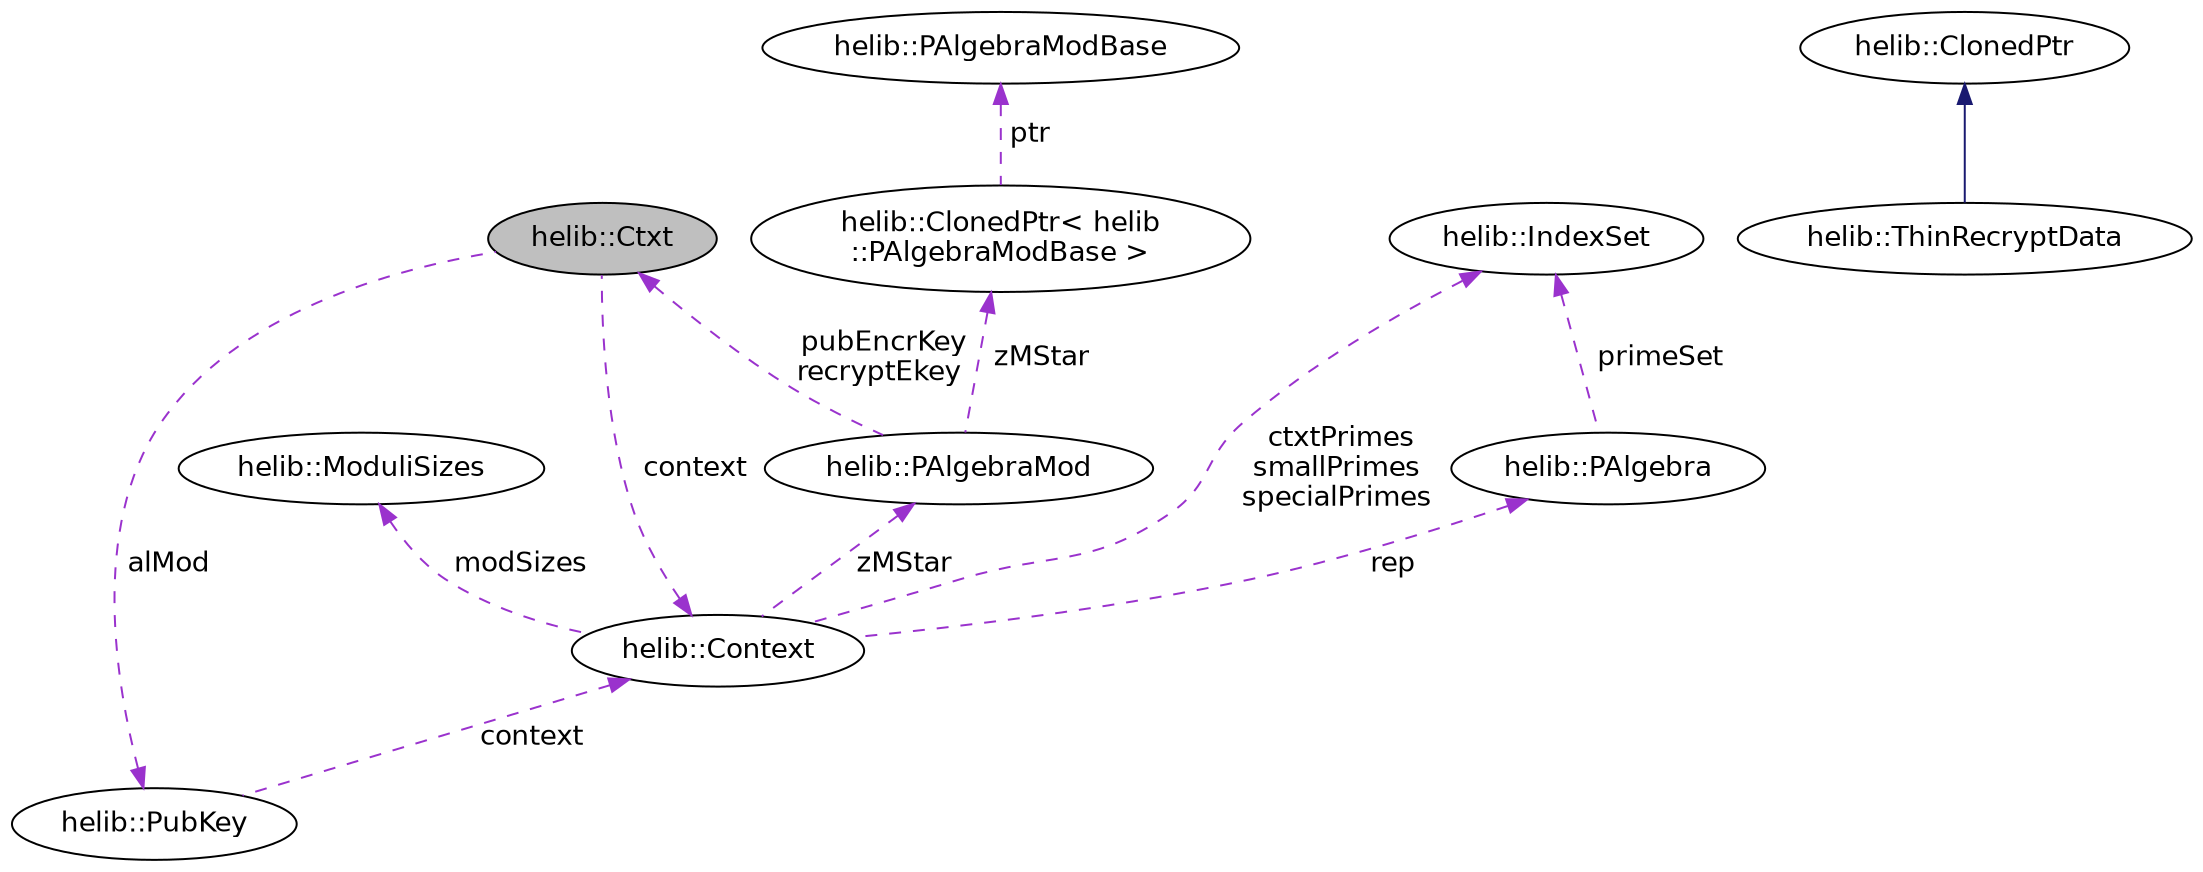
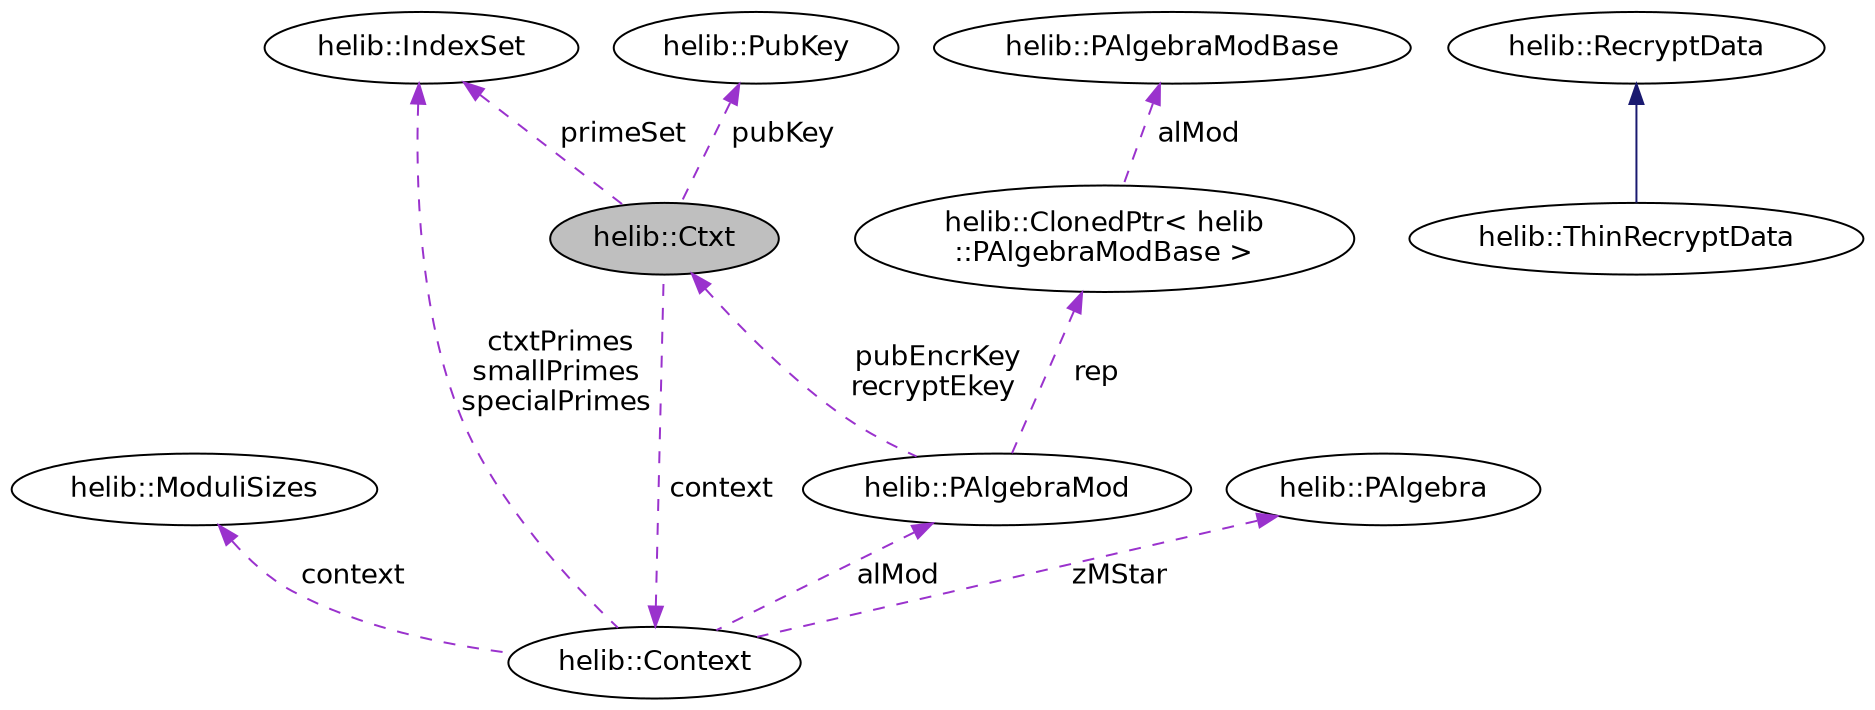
node "helib::ClonedPtr": label "helib::ClonedPtr" -> "helib::RecryptData"
edge "helib::ClonedPtr< helib ::PAlgebraModBase >" -> "helib::PAlgebraModBase": label " ptr" -> " alMod"
edge "helib::PAlgebraMod" -> "helib::ClonedPtr< helib ::PAlgebraModBase >": label " zMStar" -> " rep"
edge "helib::PAlgebra" -> "helib::IndexSet": now "helib::Ctxt" -> "helib::IndexSet"
edge "helib::Ctxt" -> "helib::PubKey": label " alMod" -> " pubKey"
edge "helib::Context" -> "helib::ModuliSizes": label " modSizes" -> " context"
edge "helib::Context" -> "helib::PAlgebraMod": label " zMStar" -> " alMod"
edge "helib::Context" -> "helib::PAlgebra": label " rep" -> " zMStar"
edge "helib::PubKey" -> "helib::Context": removed, label "context"
